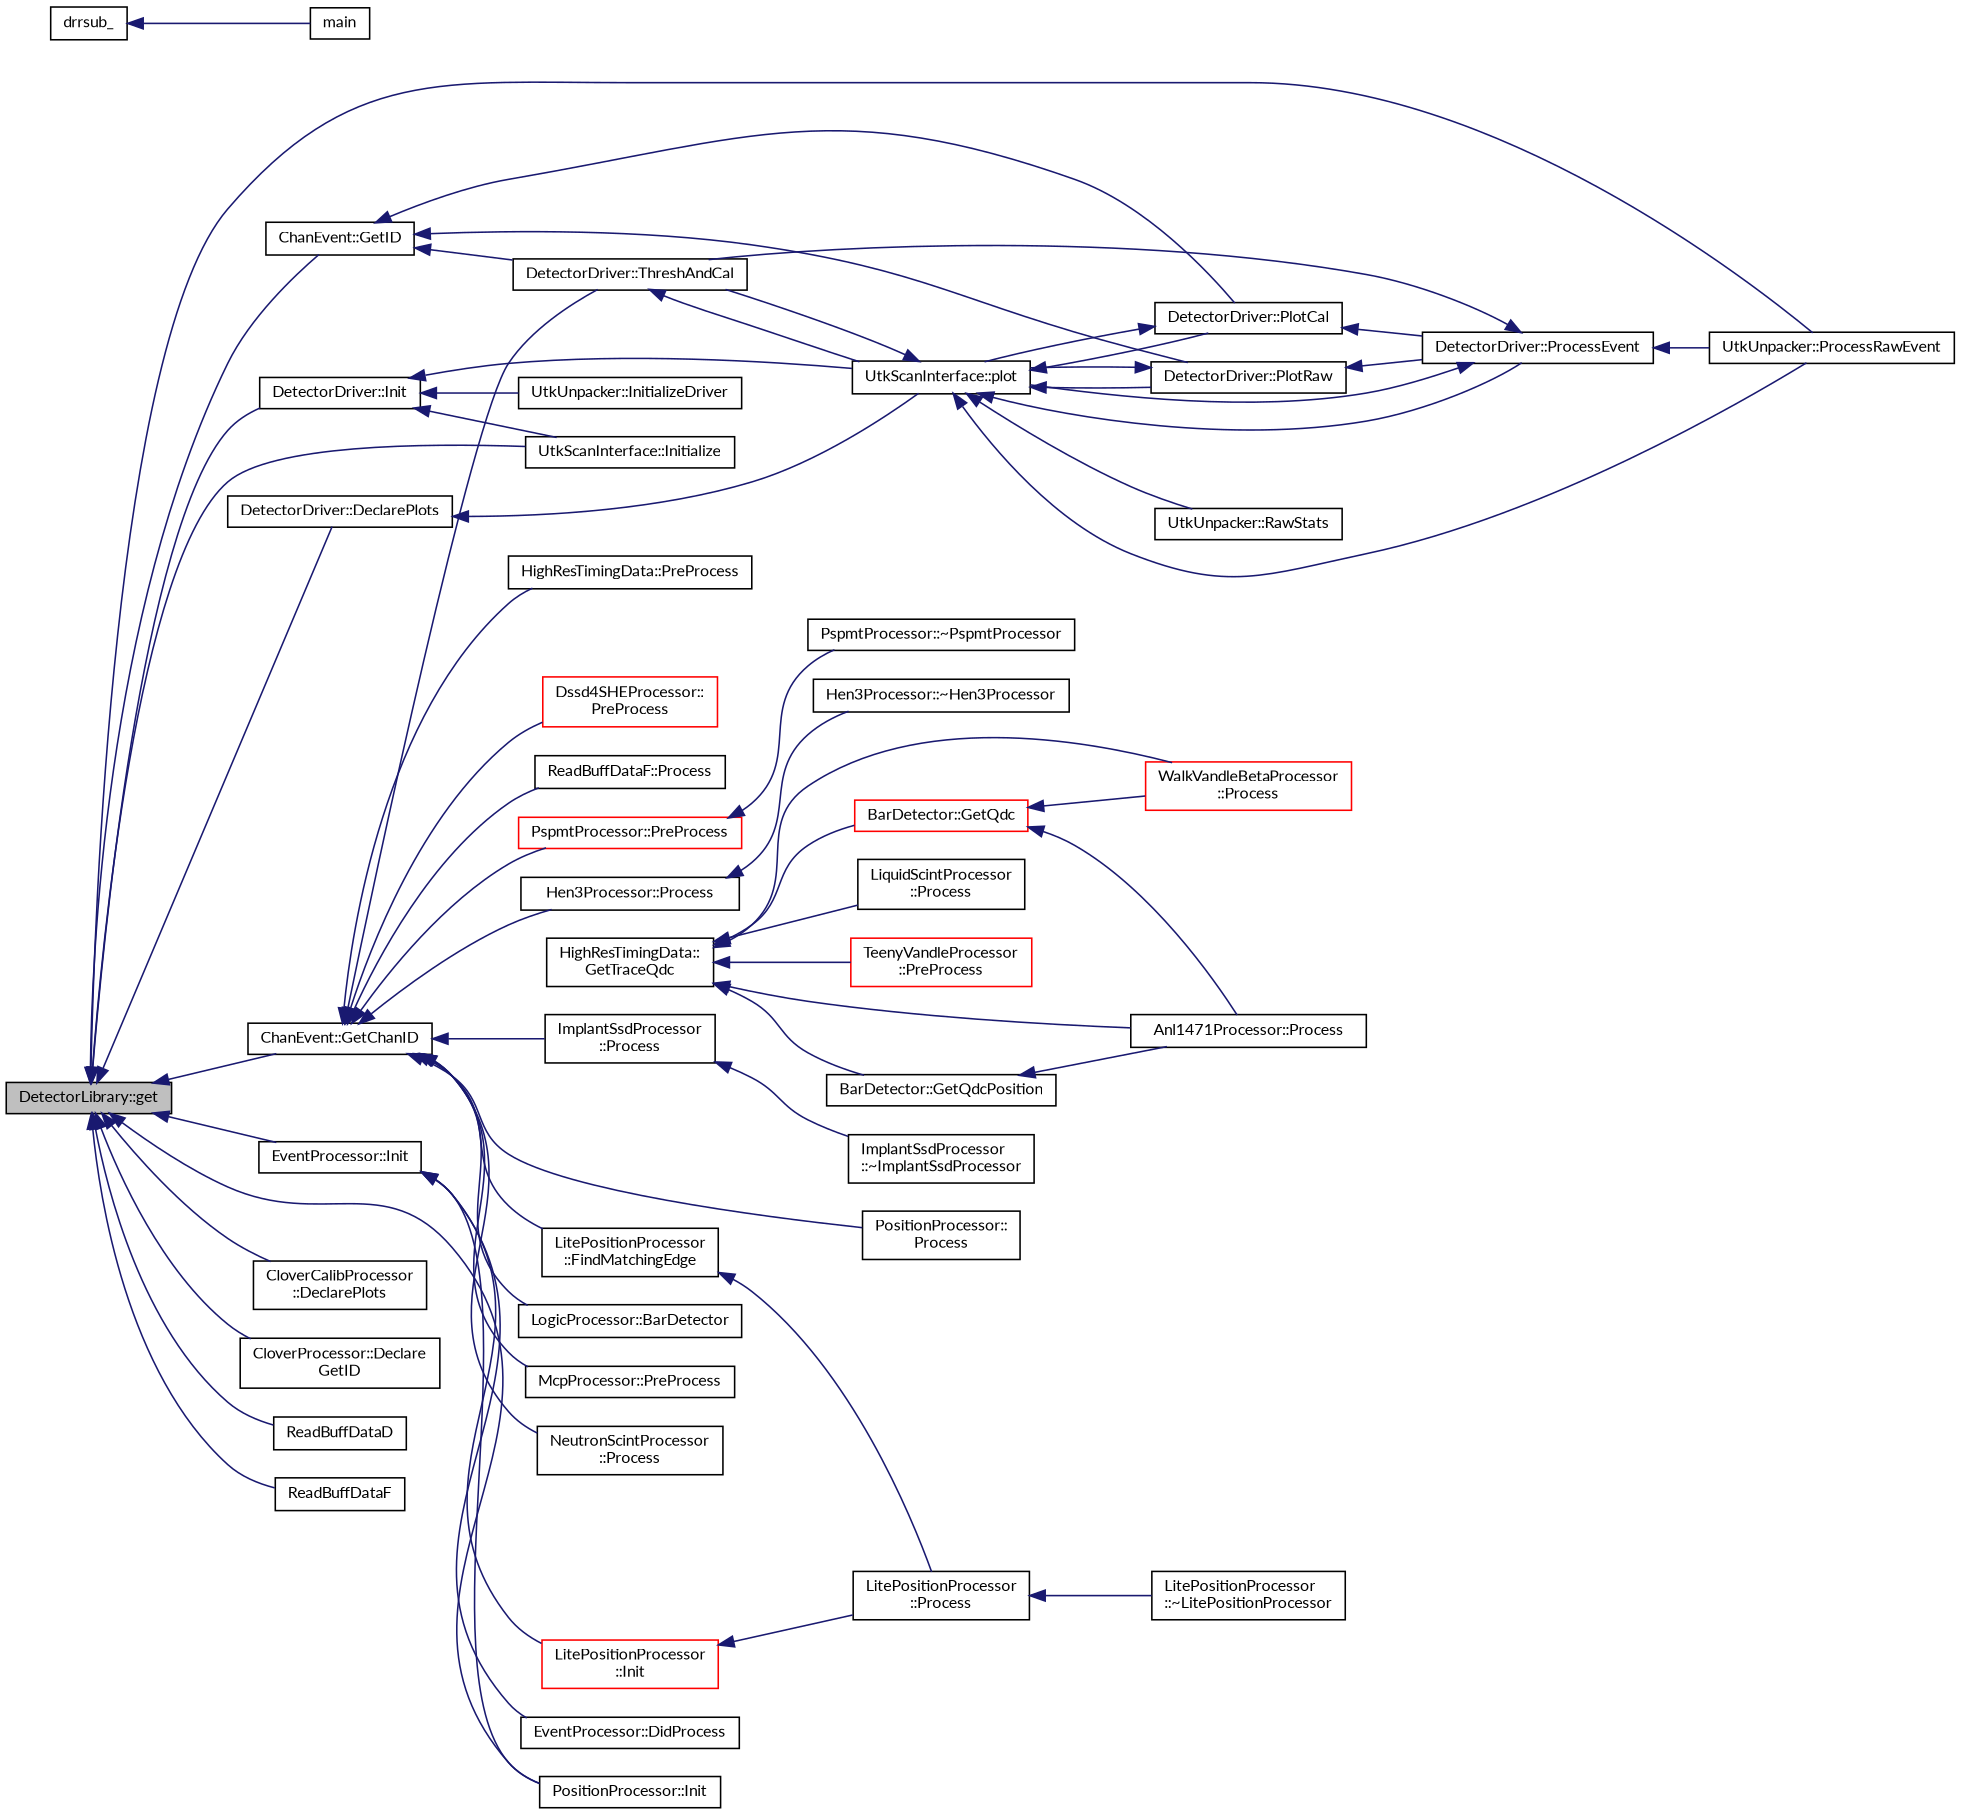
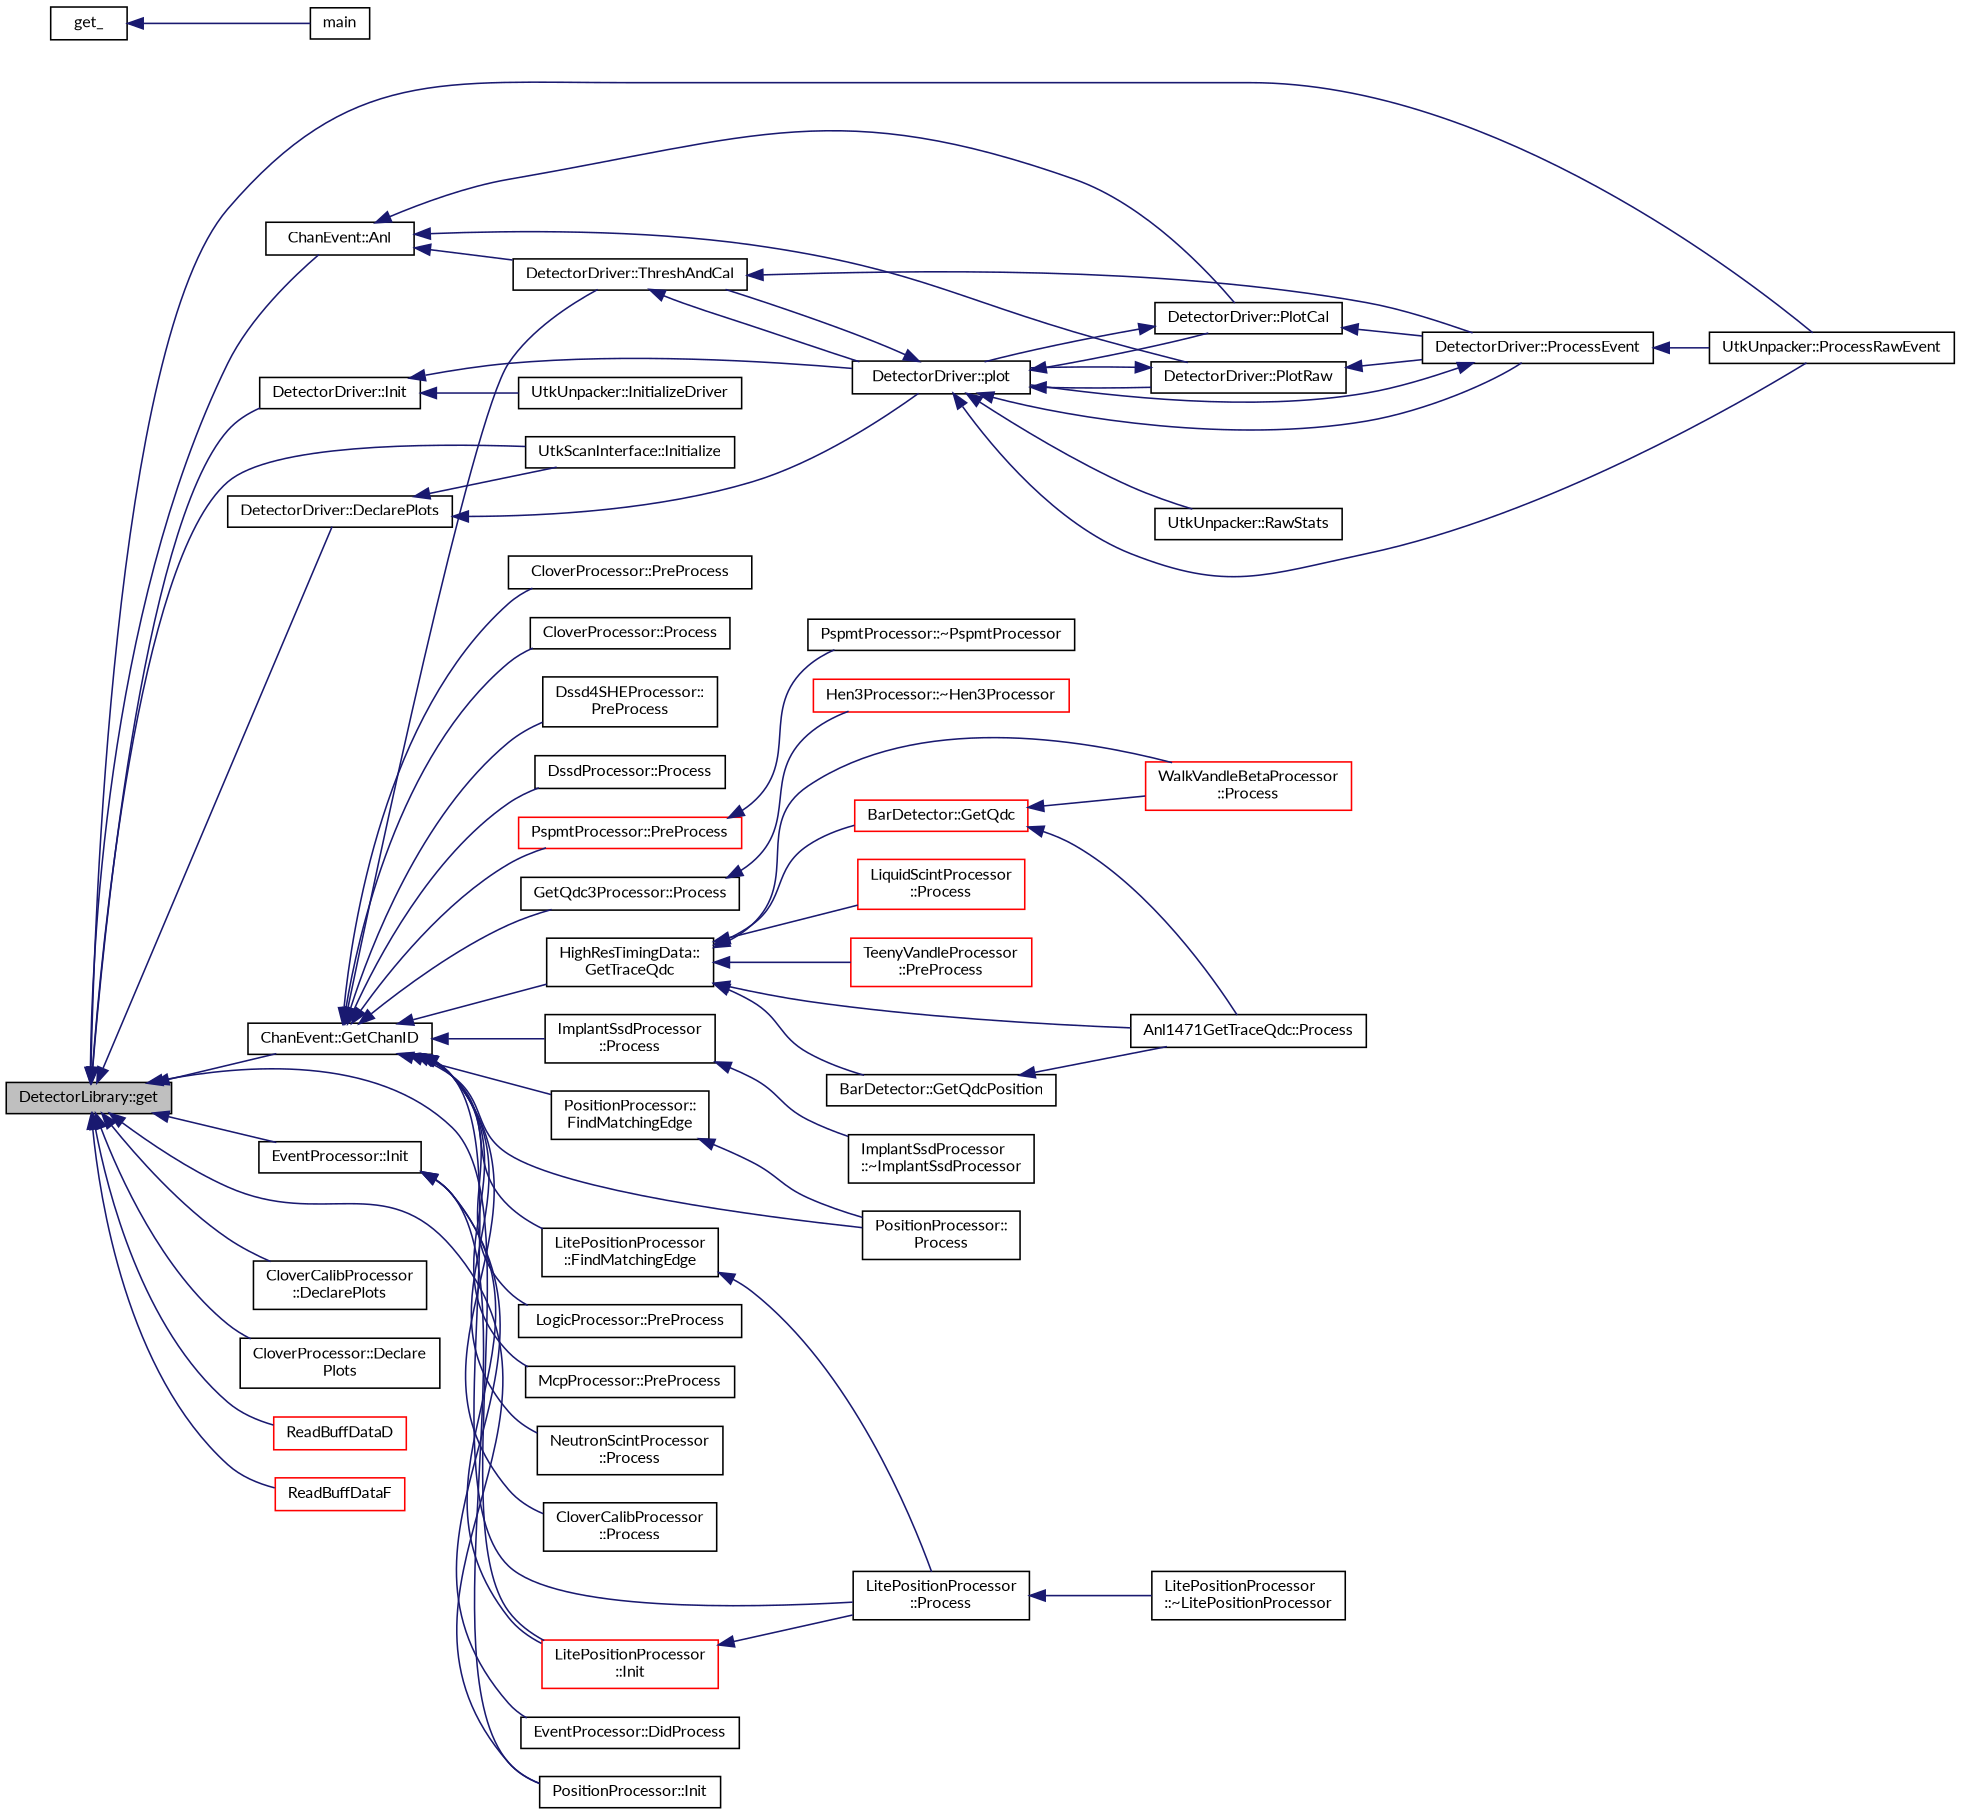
node "drrsub_": label "drrsub_" -> "get_"
node "ChanEvent::GetID": label "ChanEvent::GetID" -> "ChanEvent::Anl"
edge "DetectorDriver::ThreshAndCal" -> "DetectorDriver::ProcessEvent": reversed
node "UtkScanInterface::plot": label "UtkScanInterface::plot" -> "DetectorDriver::plot"
edge "UtkScanInterface::Initialize" -> "DetectorDriver::Init": now "UtkScanInterface::Initialize" -> "DetectorDriver::DeclarePlots"
node "HighResTimingData::PreProcess": label "HighResTimingData::PreProcess" -> "CloverProcessor::PreProcess"
node "CloverProcessor::Process": added
node "Hen3Processor::~Hen3Processor": color black -> red
node "Dssd4SHEProcessor:: PreProcess": color red -> black
node "ReadBuffDataF::Process": label "ReadBuffDataF::Process" -> "DssdProcessor::Process"
node "LiquidScintProcessor ::Process": color black -> red
node "Hen3Processor::Process": label "Hen3Processor::Process" -> "GetQdc3Processor::Process"
edge "HighResTimingData:: GetTraceQdc" -> "ChanEvent::GetChanID": added
node "Anl1471Processor::Process": label "Anl1471Processor::Process" -> "Anl1471GetTraceQdc::Process"
node "PositionProcessor:: FindMatchingEdge": added
edge "LitePositionProcessor ::Init" -> "DetectorLibrary::get": added
node "LogicProcessor::BarDetector": label "LogicProcessor::BarDetector" -> "LogicProcessor::PreProcess"
node "CloverProcessor::Declare GetID": label "CloverProcessor::Declare GetID" -> "CloverProcessor::Declare Plots"
node "ReadBuffDataD": color black -> red
node "ReadBuffDataF": color black -> red
node "CloverCalibProcessor ::Process": added
edge "LitePositionProcessor ::Process" -> "ChanEvent::GetChanID": added
